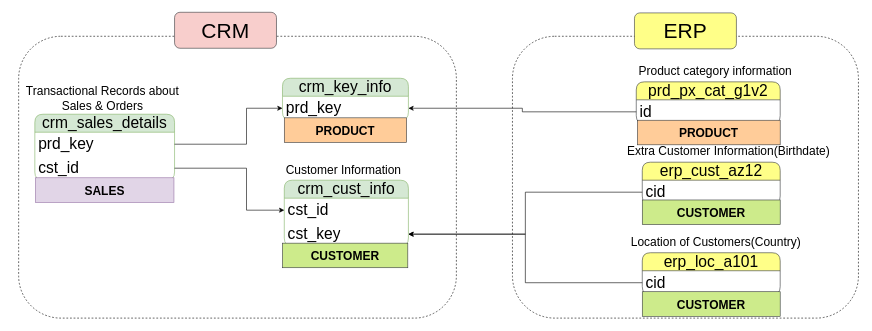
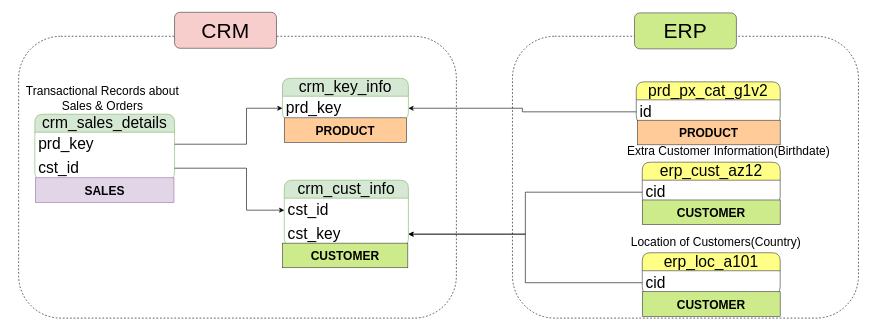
node "ERP": fillcolor #ffff88 -> #cdeb8b
node "Product category information": removed
node "Customer Information": removed
